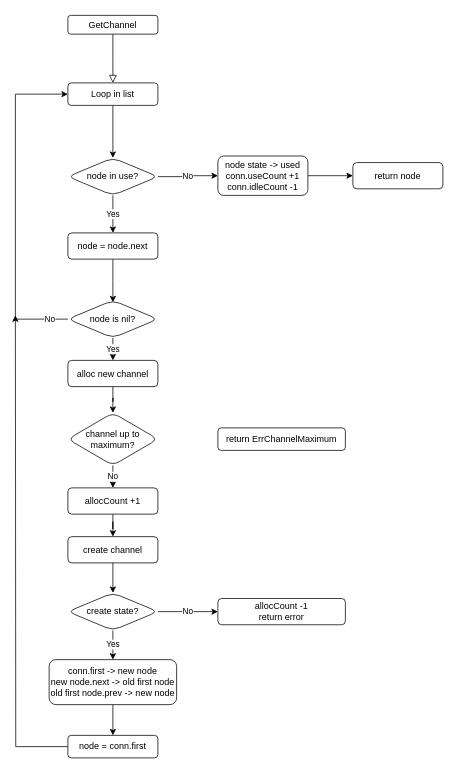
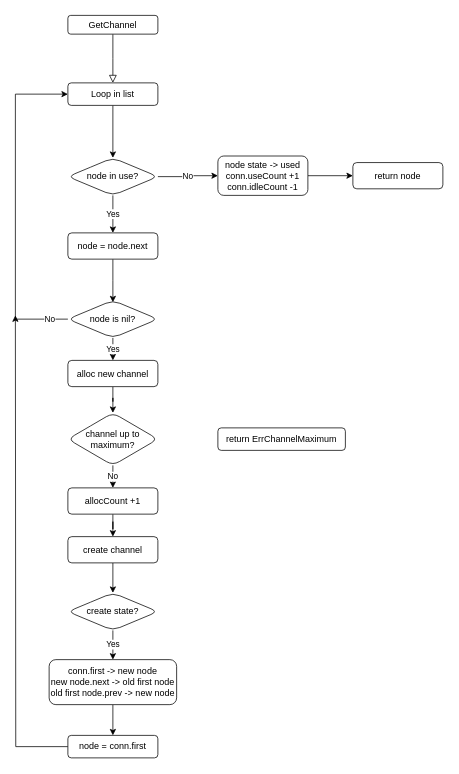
edge "create state?" -> "allocCount -1 return error": removed, label "No"
node "allocCount -1 return error": removed
